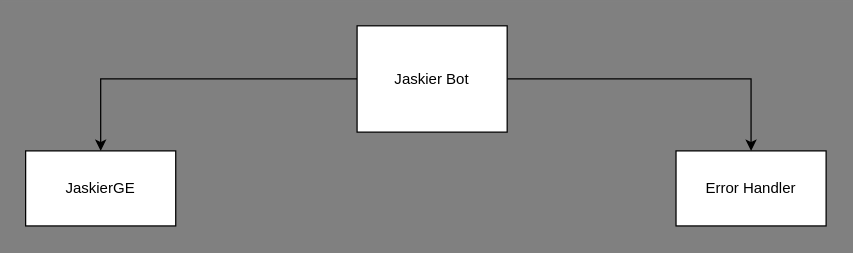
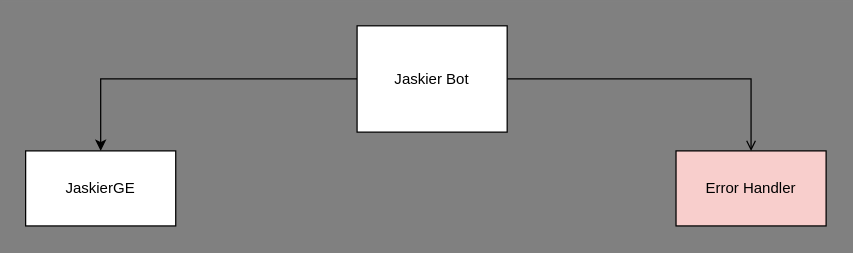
edge "Jaskier Bot" -> "Error Handler": arrowhead classic -> open
node "Error Handler": fillcolor #ffffff -> #f8cecc
